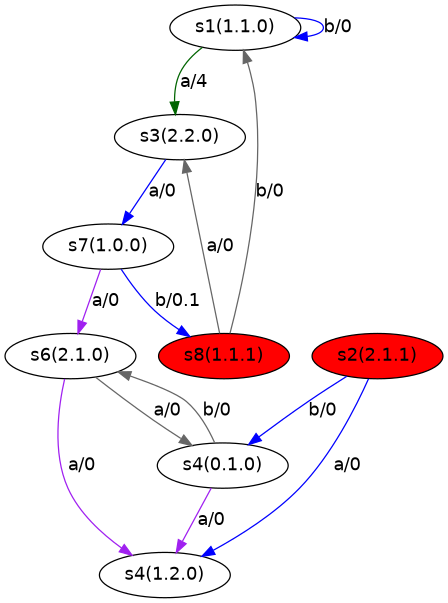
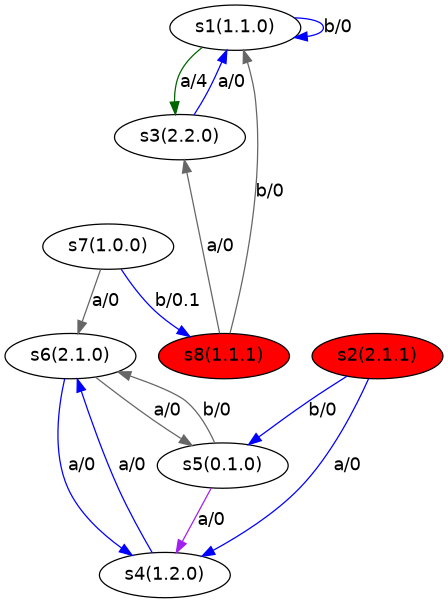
edge "s3(2.2.0)" -> "s7(1.0.0)": now "s3(2.2.0)" -> "s1(1.1.0)"
edge "s7(1.0.0)" -> "s6(2.1.0)": color purple -> gray40
node "s4(0.1.0)": label "s4(0.1.0)" -> "s5(0.1.0)"
edge "s6(2.1.0)" -> "s4(1.2.0)": color purple -> blue
edge "s4(1.2.0)" -> "s6(2.1.0)": added, label "a/0"
